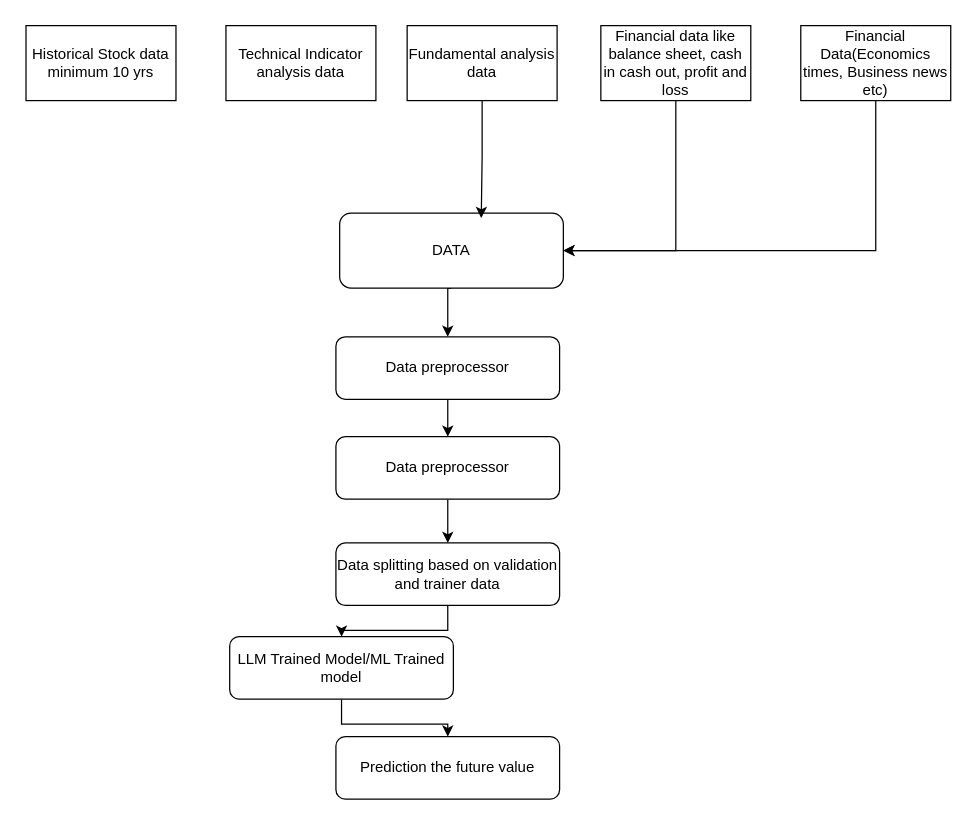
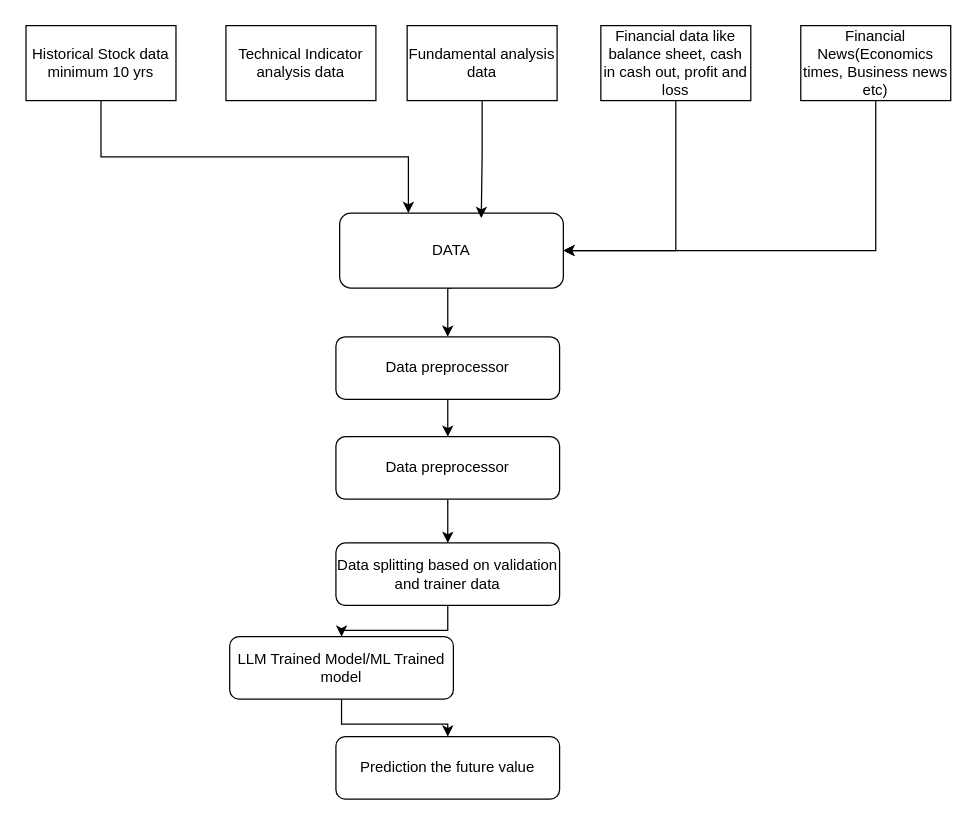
node "Financial Data(Economics times, Business news etc)": label "Financial Data(Economics times, Business news etc)" -> "Financial News(Economics times, Business news etc)"
edge "Historical Stock data minimum 10 yrs" -> "DATA": added
